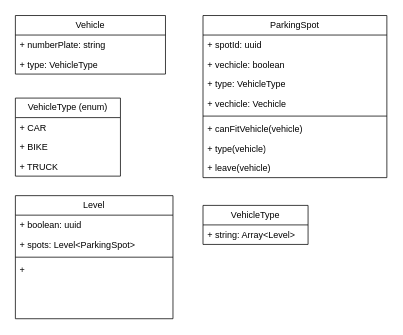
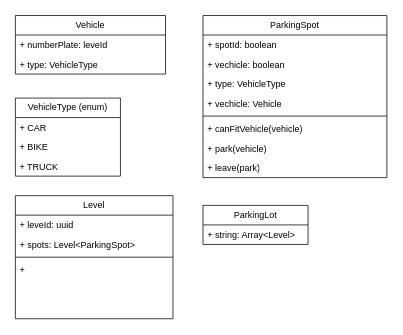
node "+ numberPlate: string": label "+ numberPlate: string" -> "+ numberPlate: leveId"
node "+ spotId: uuid": label "+ spotId: uuid" -> "+ spotId: boolean"
node "+ vechicle: Vechicle": label "+ vechicle: Vechicle" -> "+ vechicle: Vehicle"
node "+ type(vehicle)": label "+ type(vehicle)" -> "+ park(vehicle)"
node "+ leave(vehicle)": label "+ leave(vehicle)" -> "+ leave(park)"
node "VehicleType": label "VehicleType" -> "ParkingLot"
node "+ boolean: uuid": label "+ boolean: uuid" -> "+ leveId: uuid"
